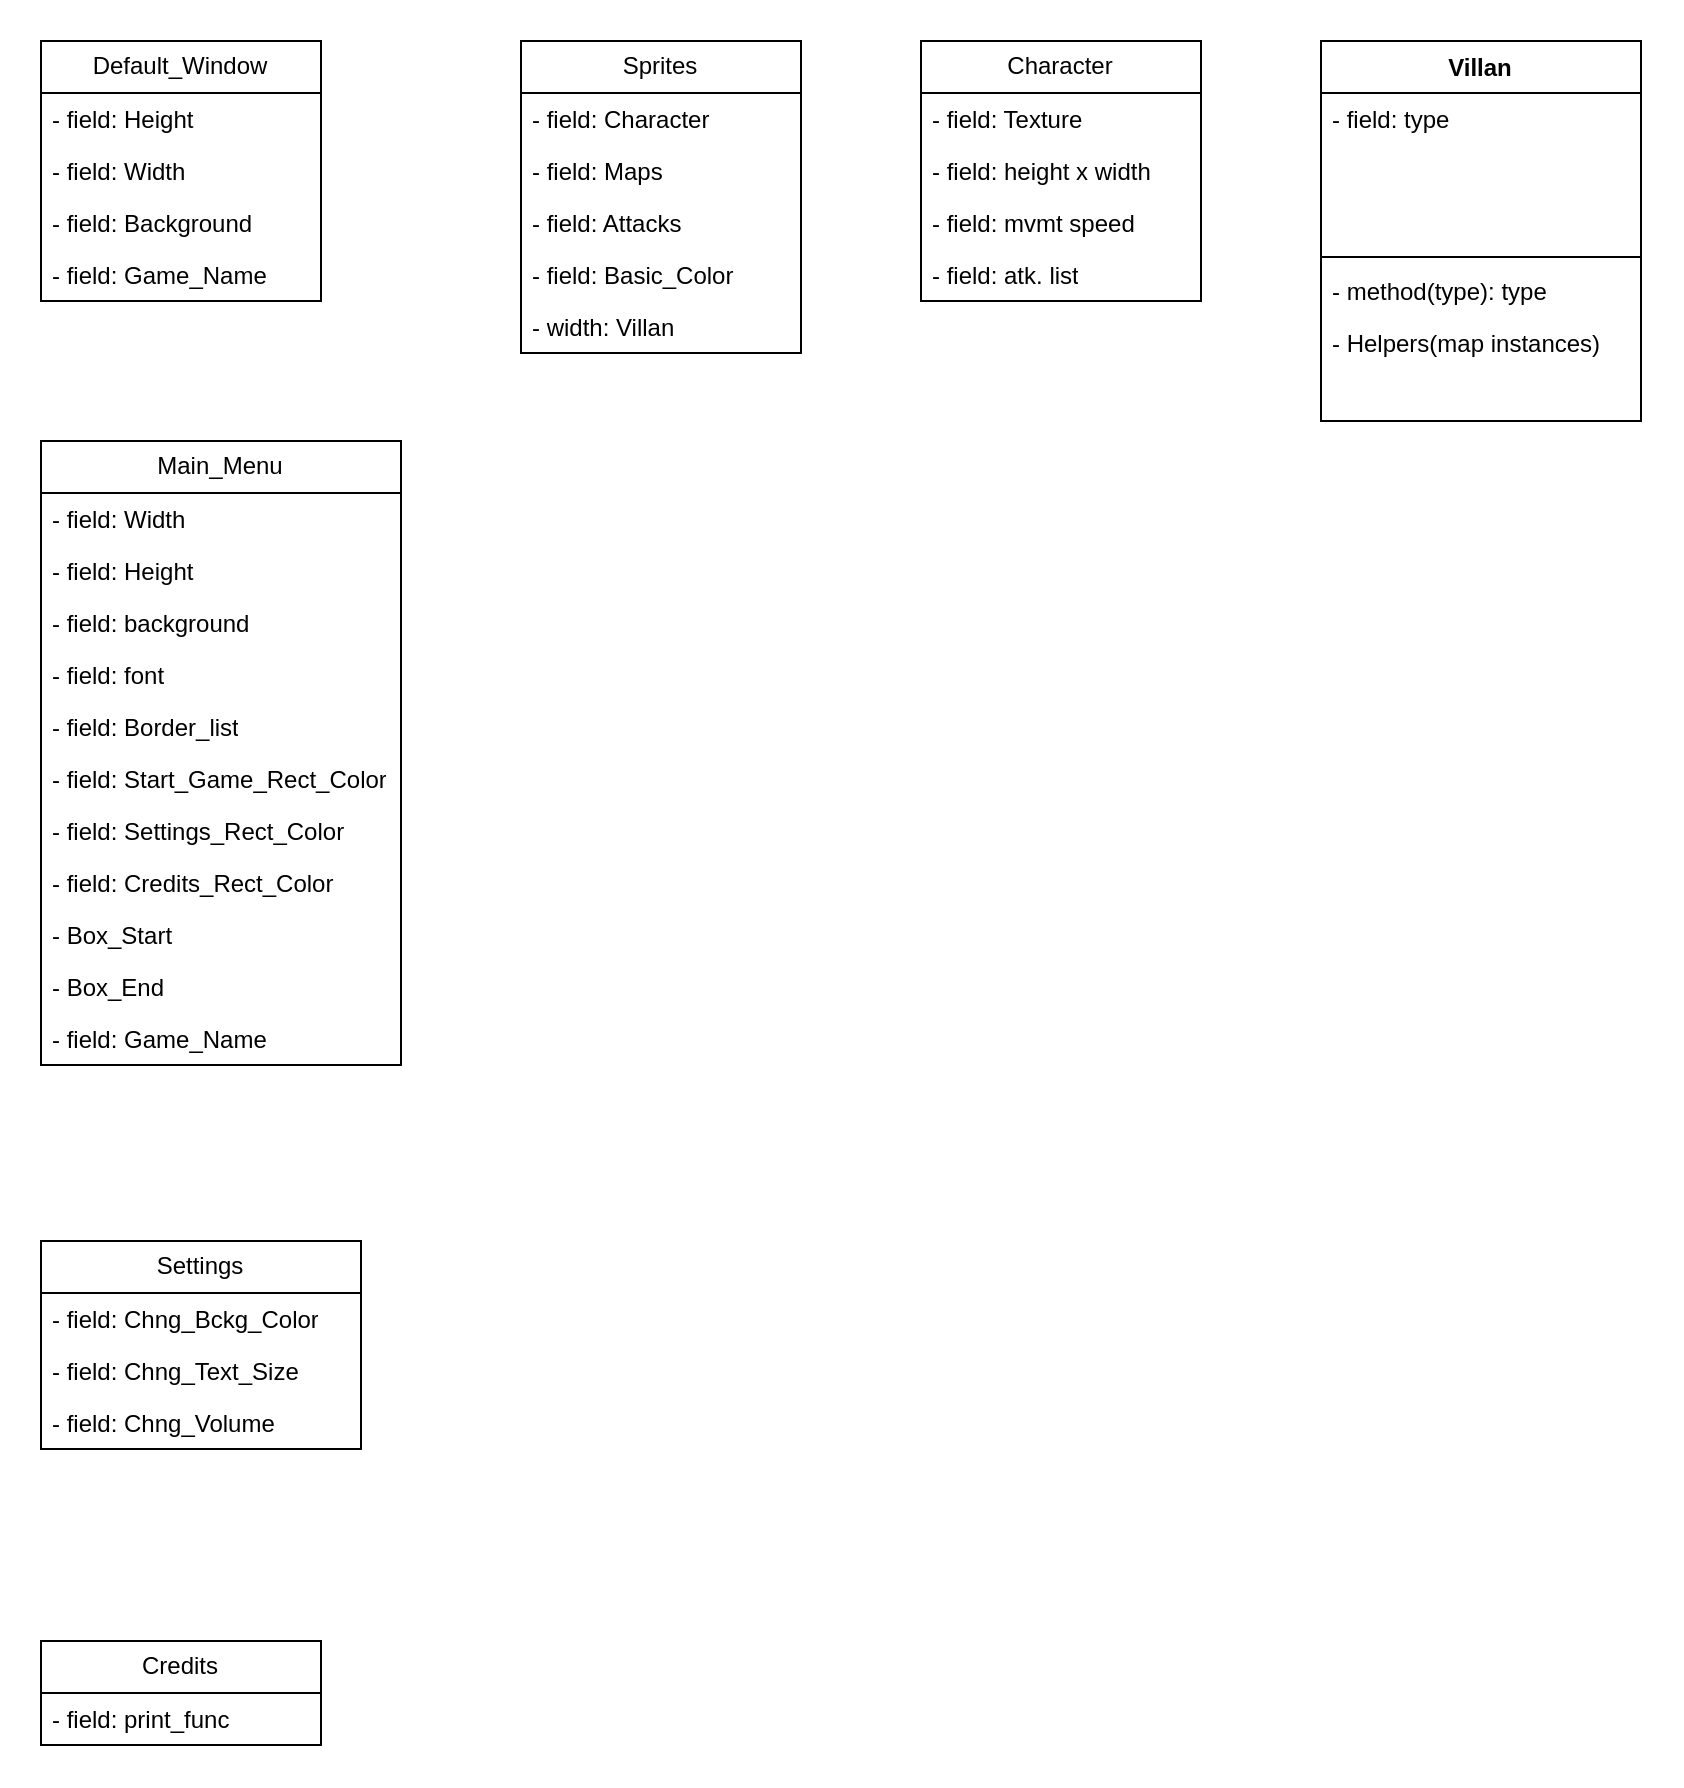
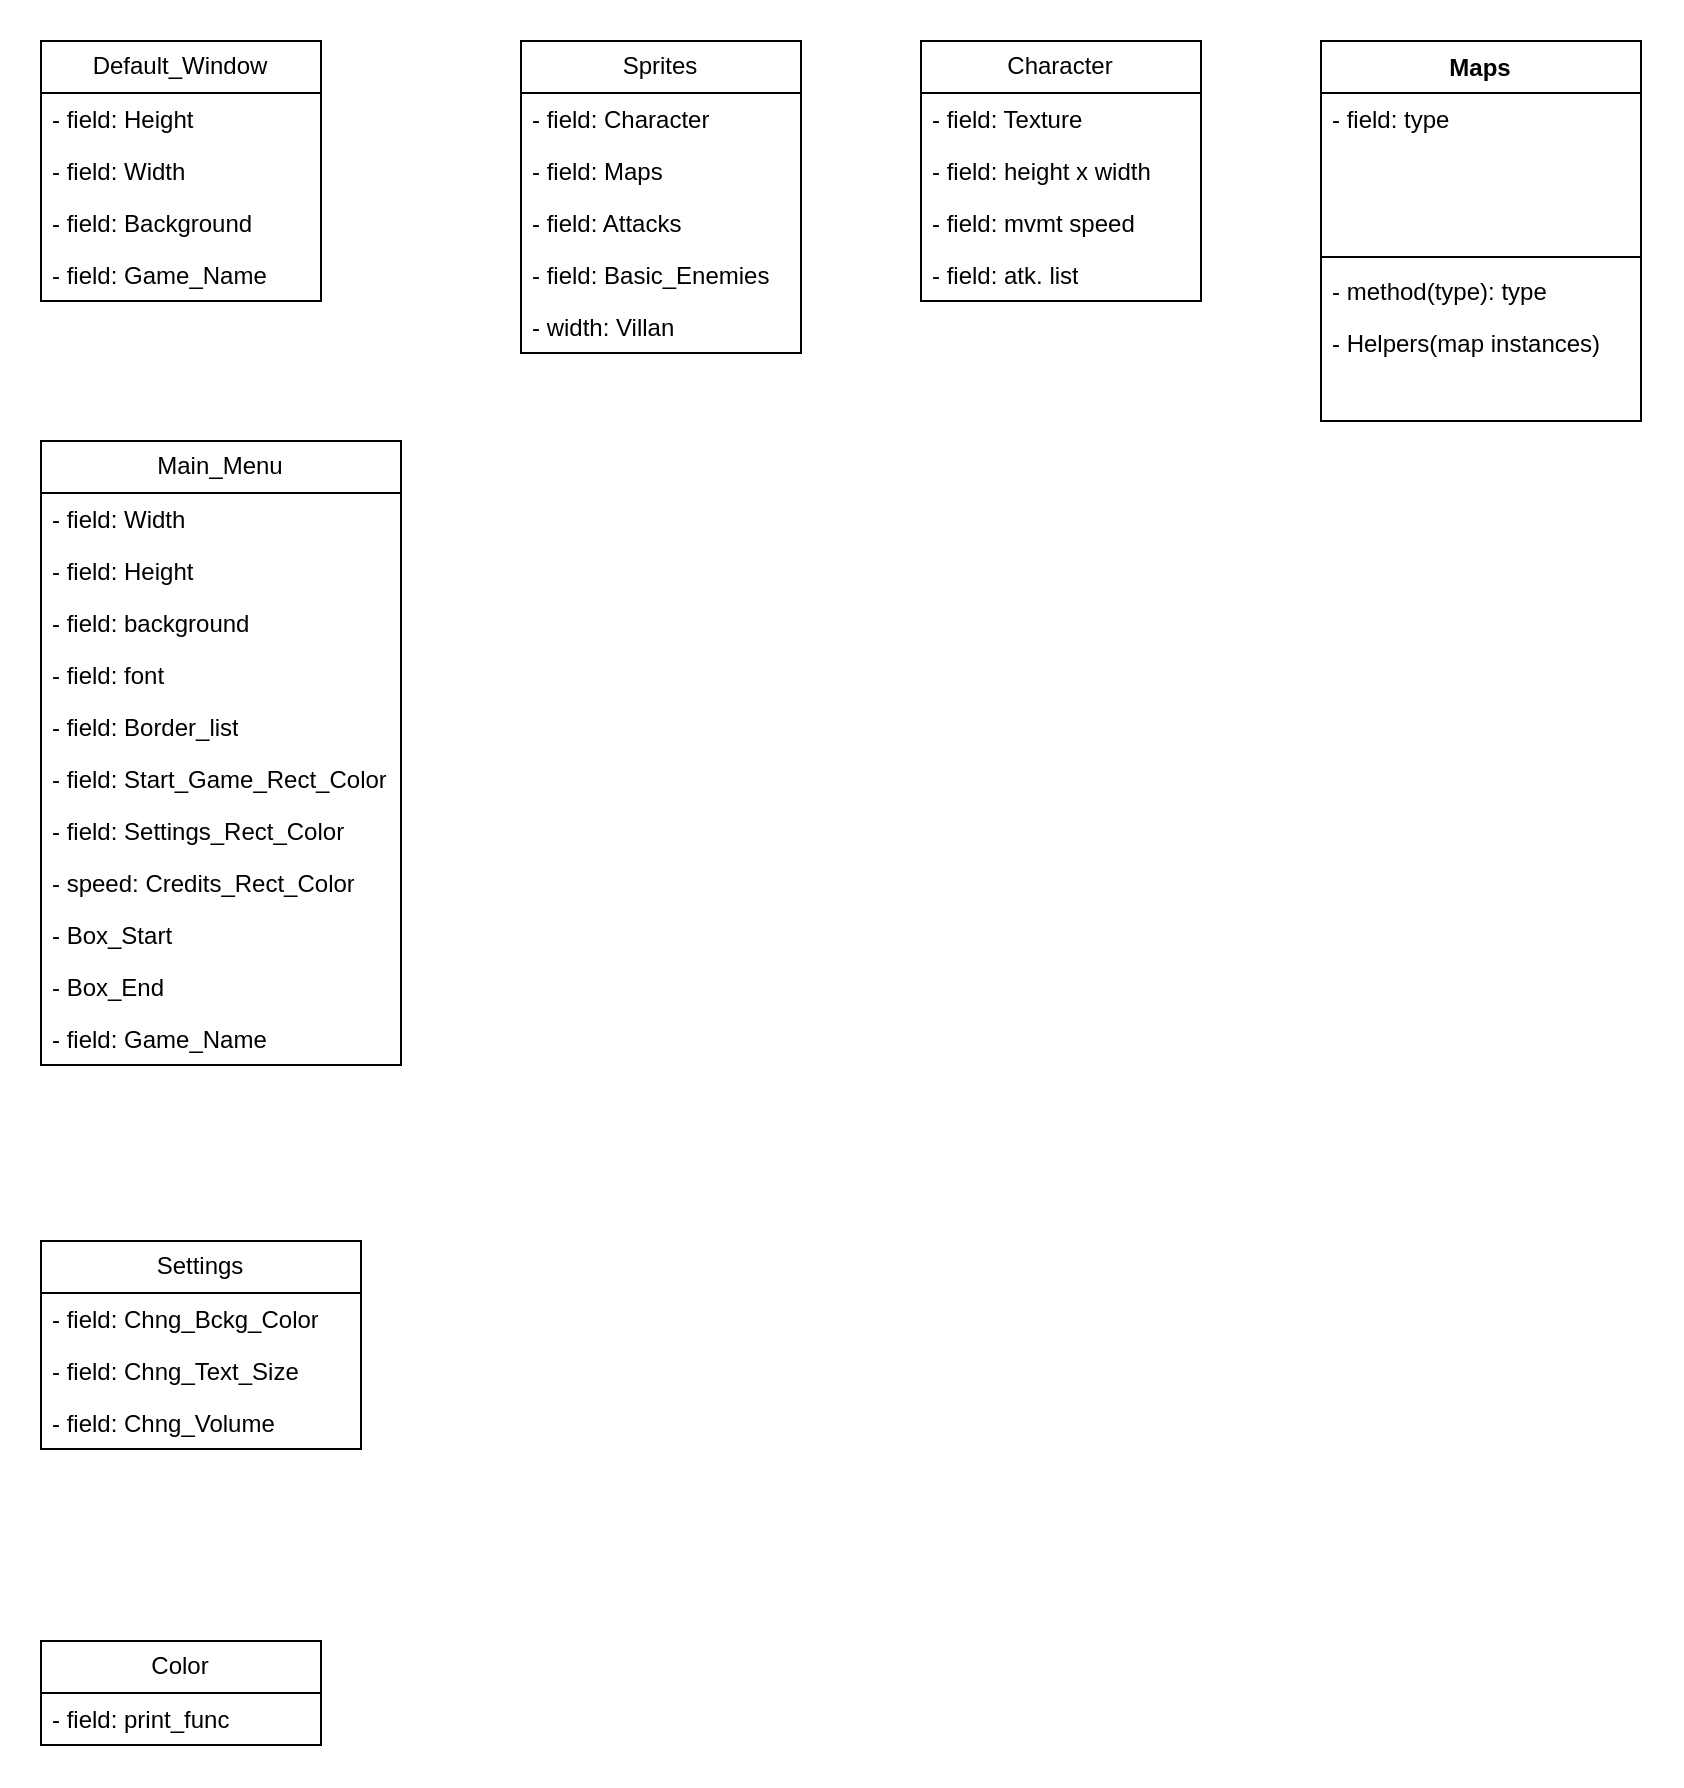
node "Villan": label "Villan" -> "Maps"
node "- field: Basic_Color": label "- field: Basic_Color" -> "- field: Basic_Enemies"
node "- field: Credits_Rect_Color": label "- field: Credits_Rect_Color" -> "- speed: Credits_Rect_Color"
node "Credits": label "Credits" -> "Color"
